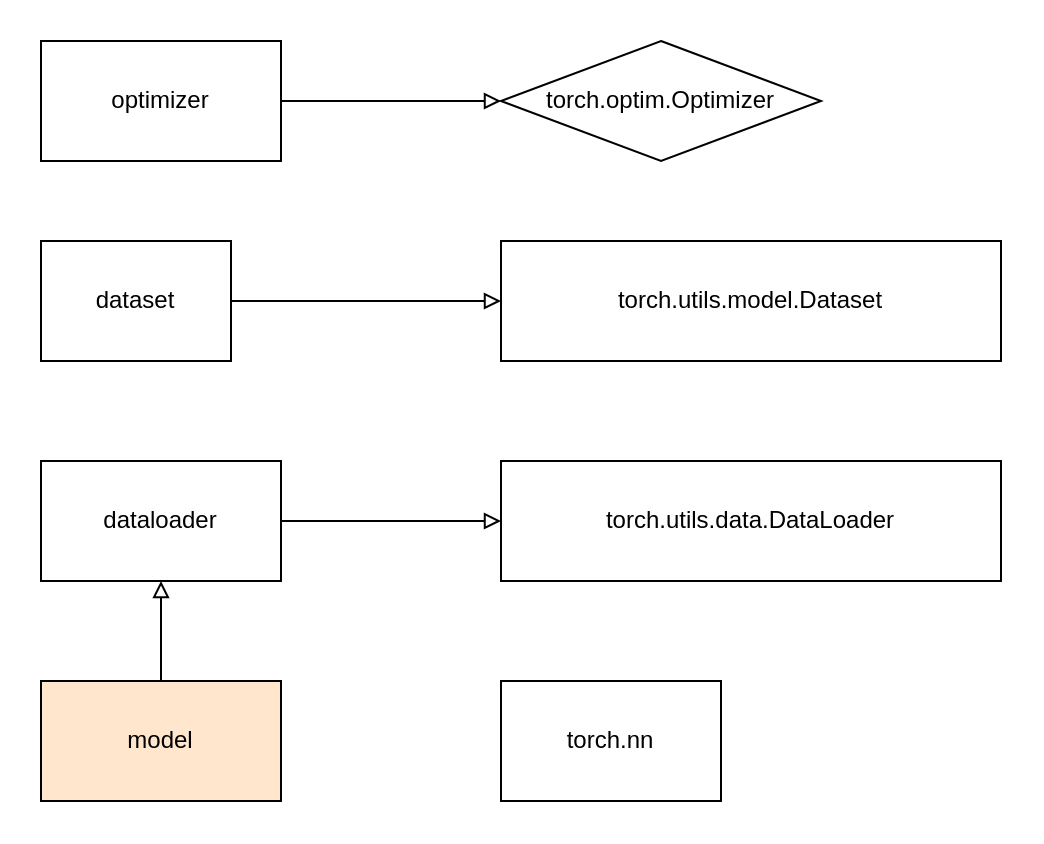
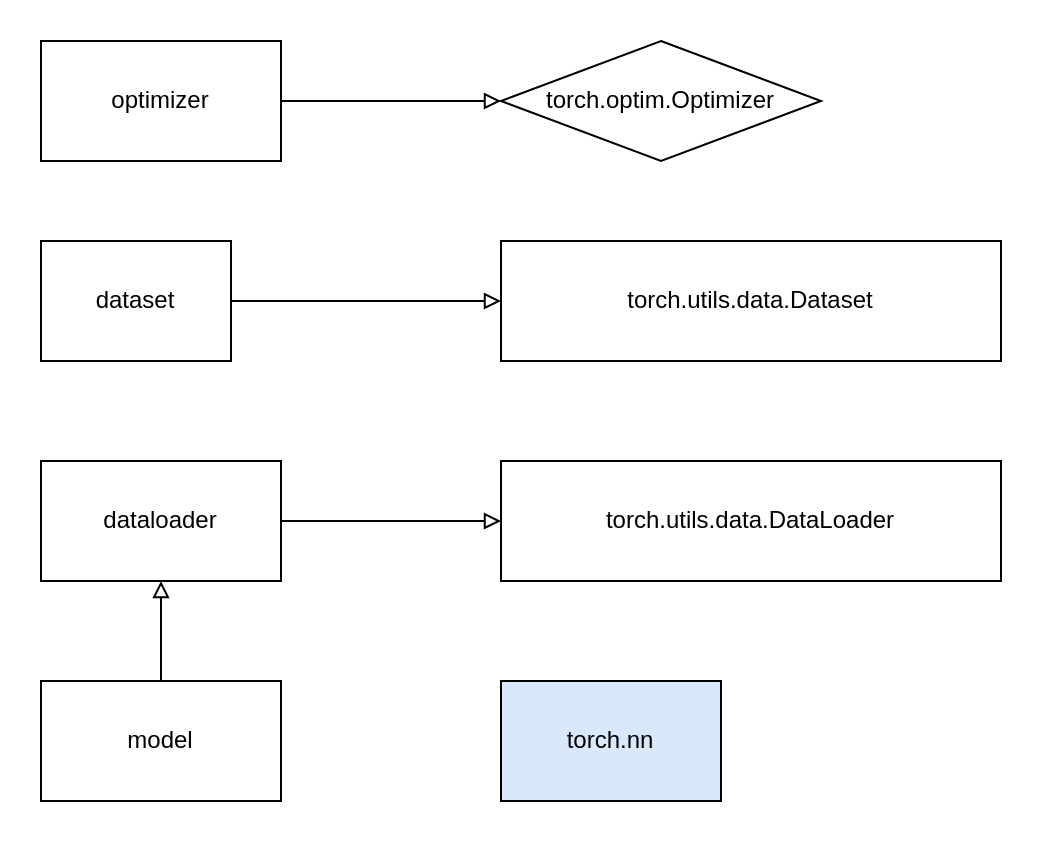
node "torch.utils.model.Dataset": label "torch.utils.model.Dataset" -> "torch.utils.data.Dataset"
node "model": fillcolor #ffe6cc -> #ffffff
node "torch.nn": fillcolor #ffffff -> #dae8fc
